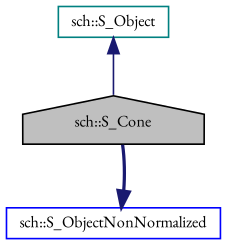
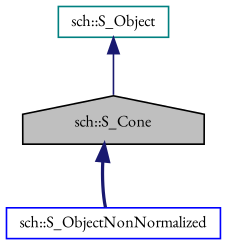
edge "sch::S_Cone" -> "sch::S_ObjectNonNormalized": reversed
